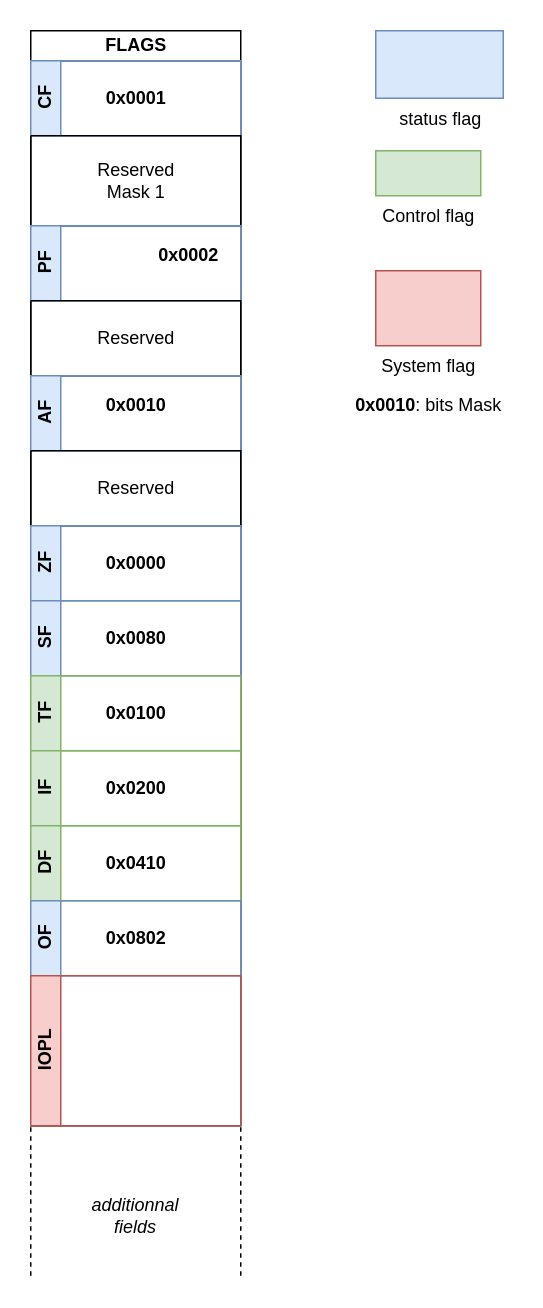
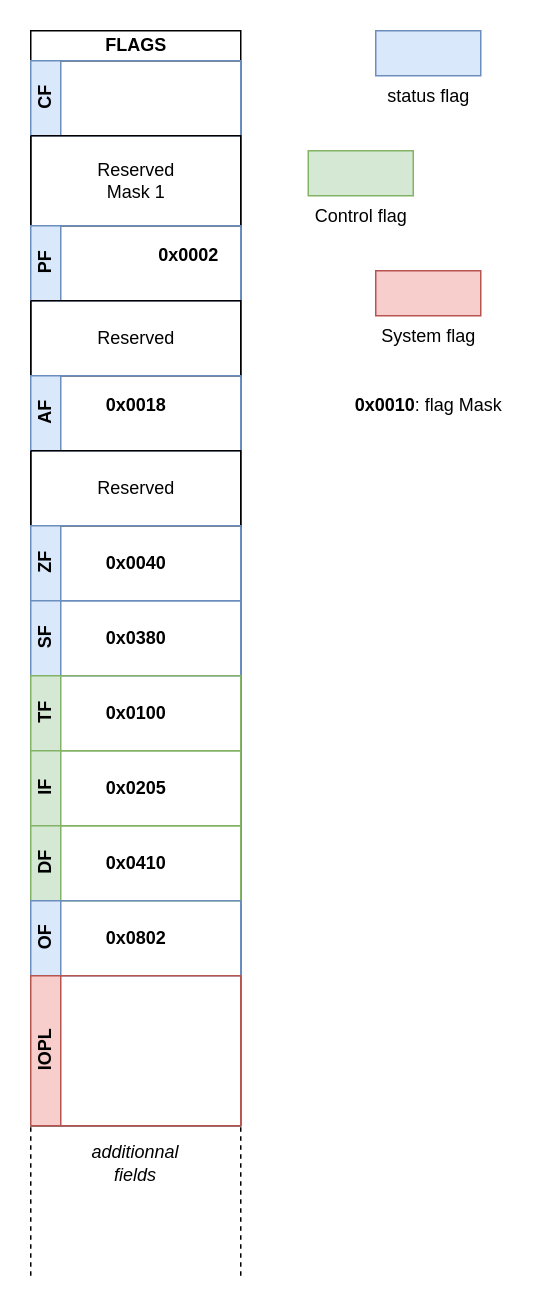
node "status flag": size 128x68 -> 105x45
node "0x0001": removed
node "Control flag": moved (428, 173) -> (361, 173)
node "System flag": size 105x75 -> 105x45
node "0x0010": label "0x0010" -> "0x0018"
node "0x0010: bits Mask": label "0x0010: bits Mask" -> "0x0010: flag Mask"
node "0x0000": label "0x0000" -> "0x0040"
node "0x0080": label "0x0080" -> "0x0380"
node "0x0200": label "0x0200" -> "0x0205"
node "additionnal fields": moved (136, 1216) -> (136, 1163)
